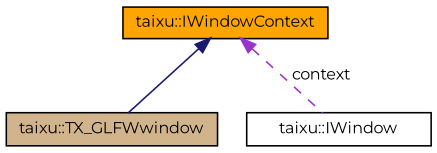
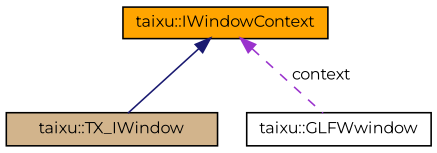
node "taixu::TX_GLFWwindow": label "taixu::TX_GLFWwindow" -> "taixu::TX_IWindow"
node "taixu::IWindow": label "taixu::IWindow" -> "taixu::GLFWwindow"
